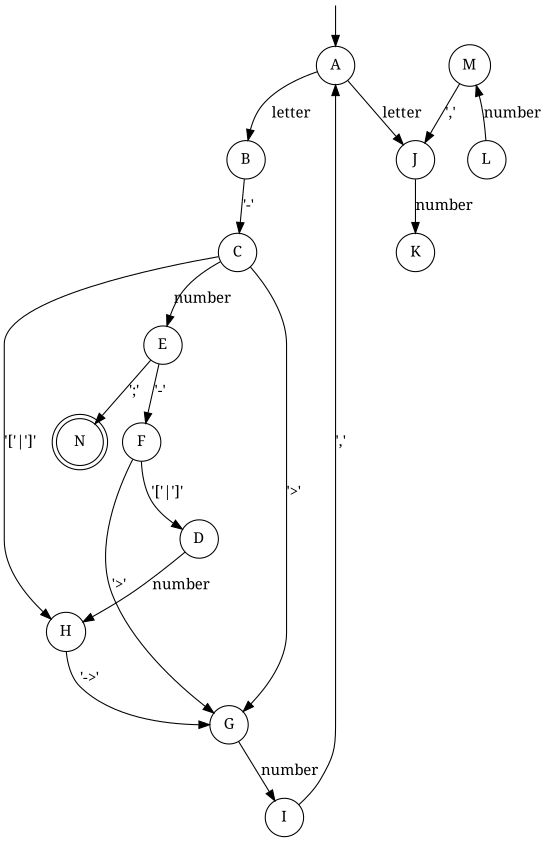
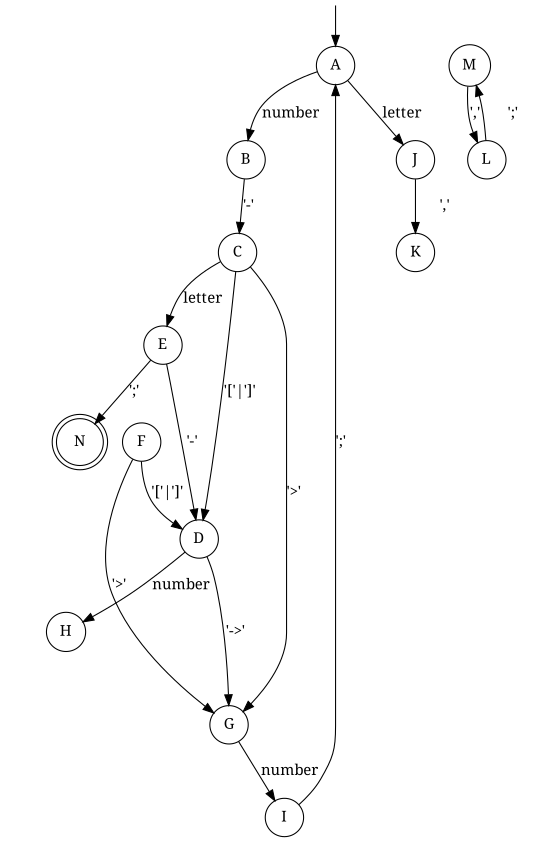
edge "M" -> "J": now "M" -> "L"
edge "A" -> "B": label "letter" -> "number"
edge "L" -> "M": label "number" -> "';'"
edge "J" -> "K": label "number" -> "','"
edge "C" -> "E": label "number" -> "letter"
edge "C" -> "H": now "C" -> "D"
edge "E" -> "F": now "E" -> "D"
edge "I" -> "A": label "','" -> "';'"
edge "H" -> "G": now "D" -> "G"
